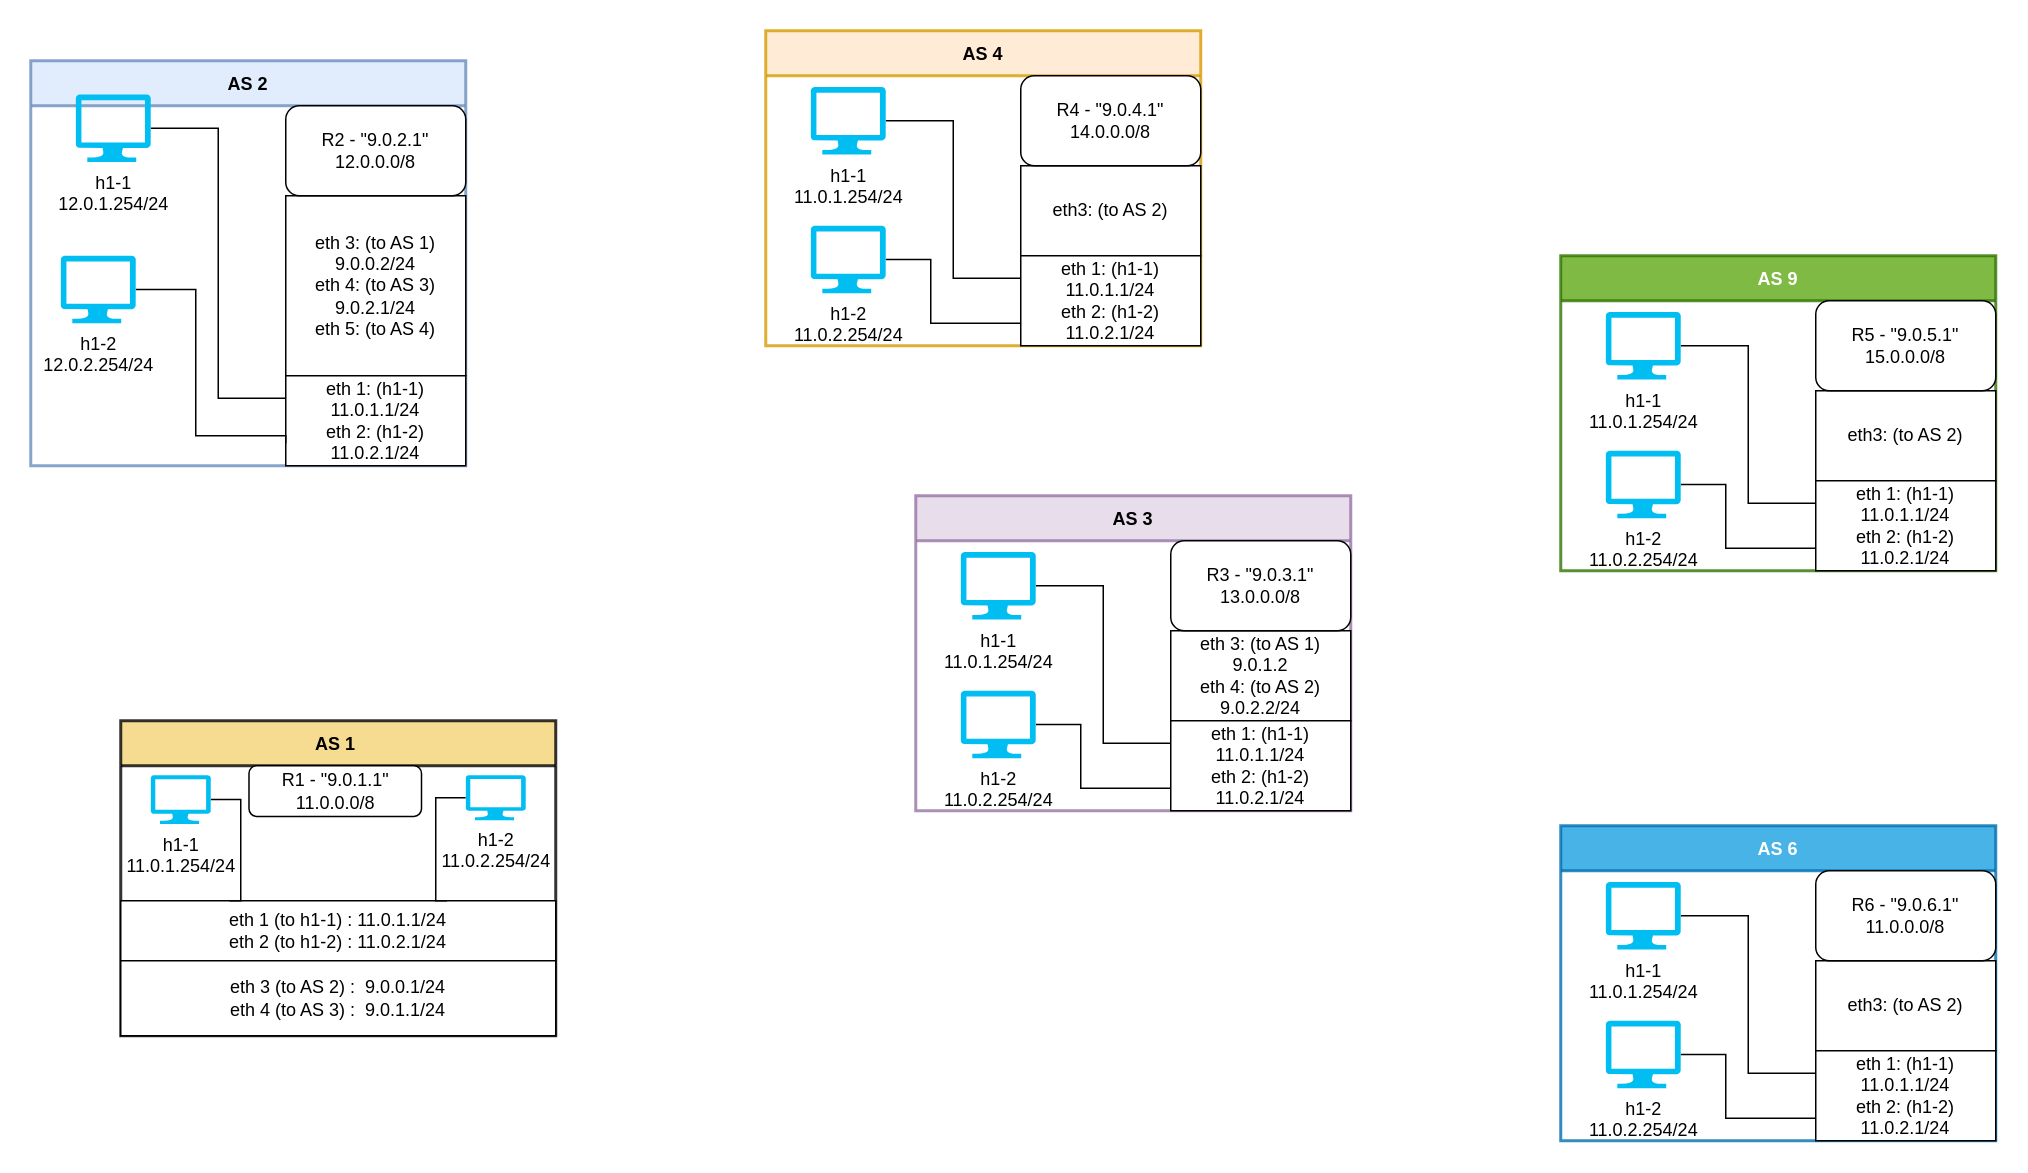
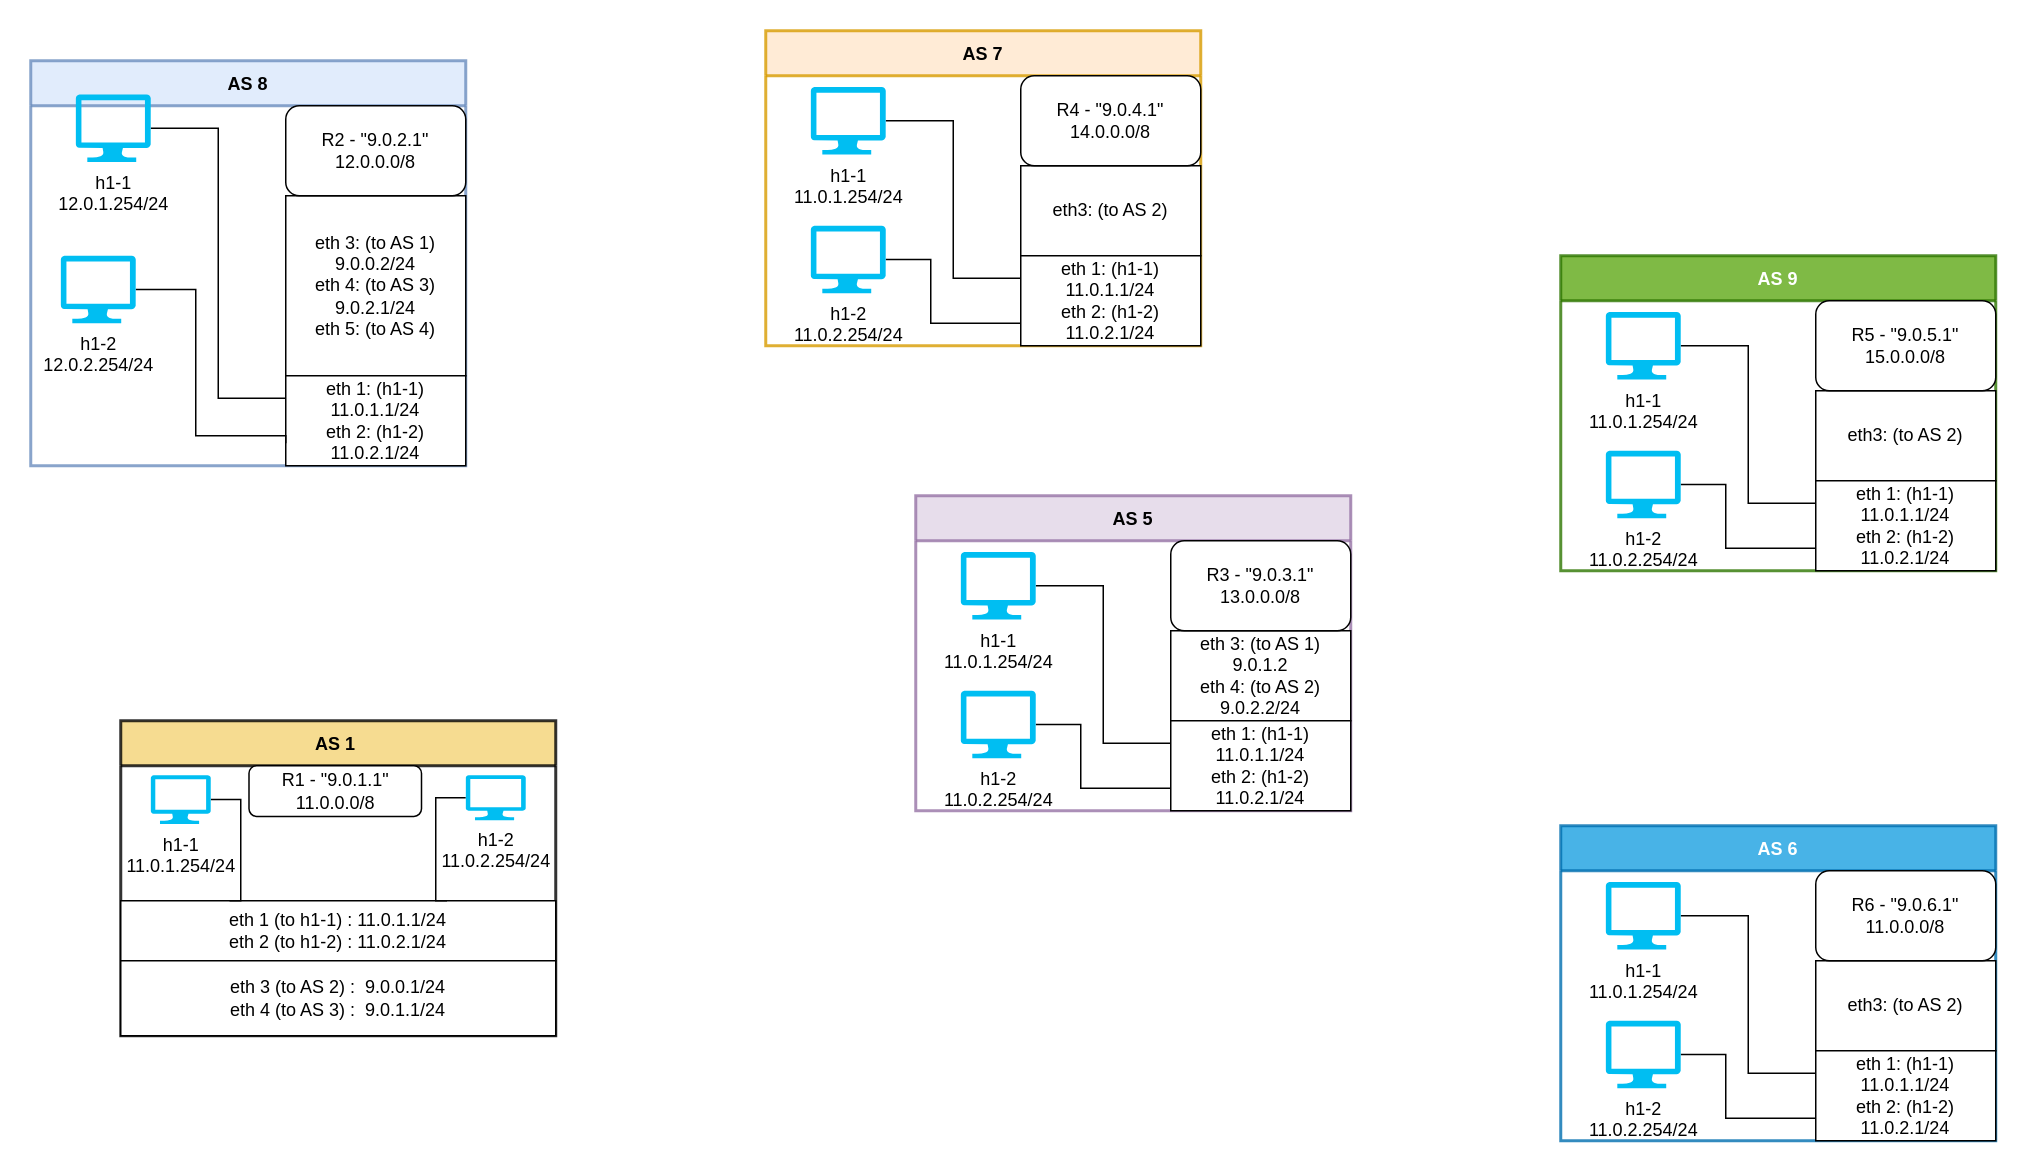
node "AS 4": label "AS 4" -> "AS 7"
node "AS 2": label "AS 2" -> "AS 8"
node "AS 3": label "AS 3" -> "AS 5"
